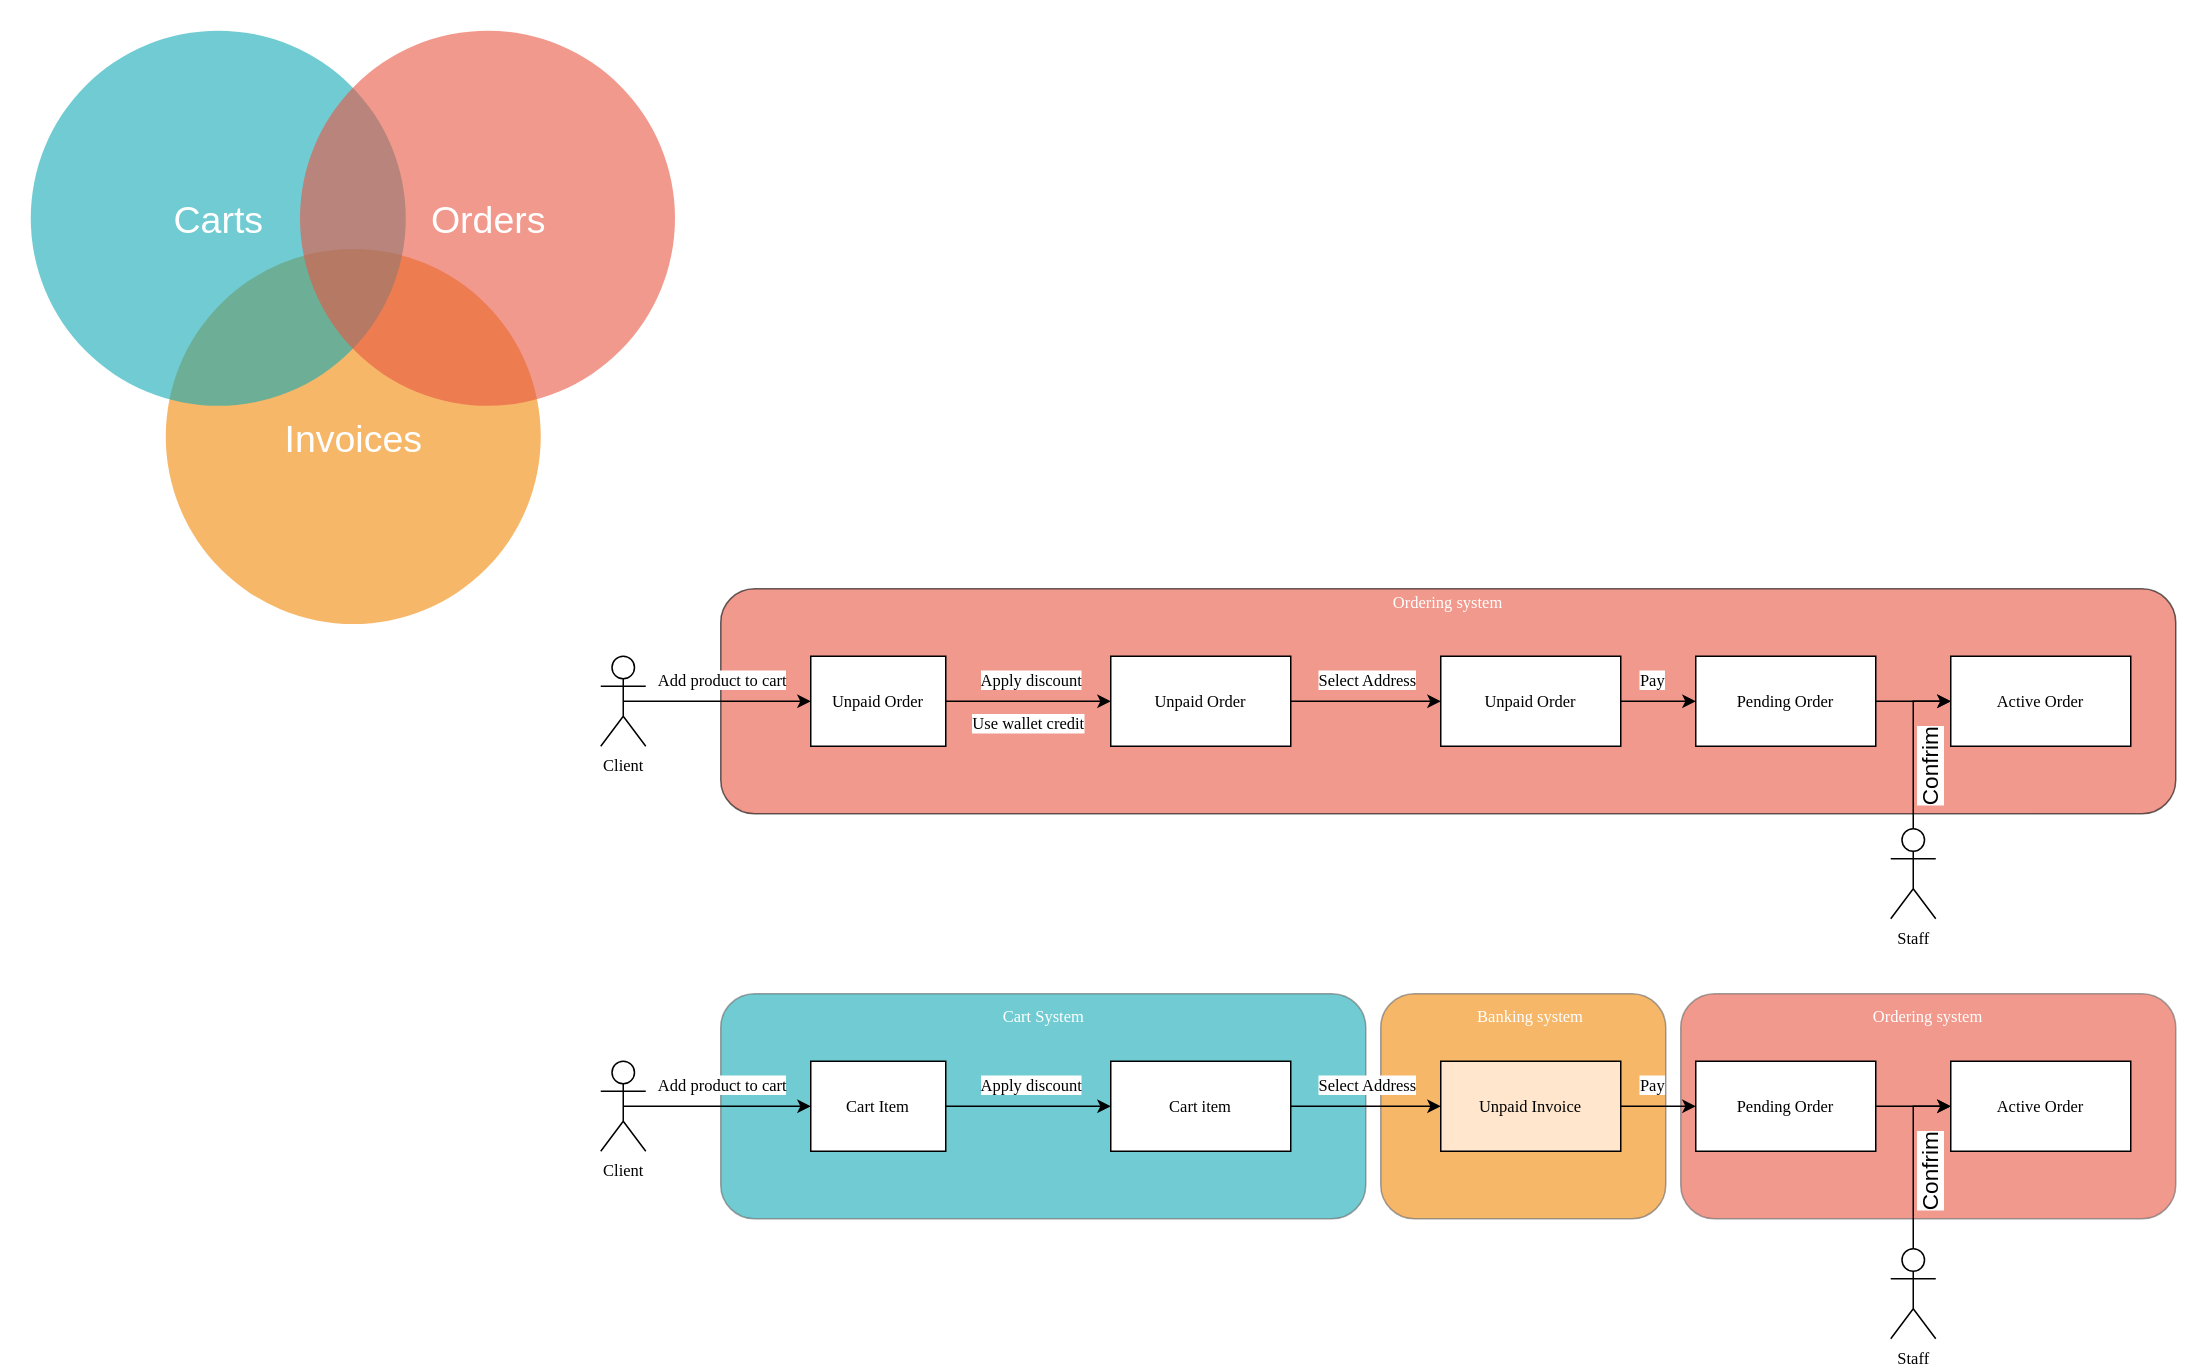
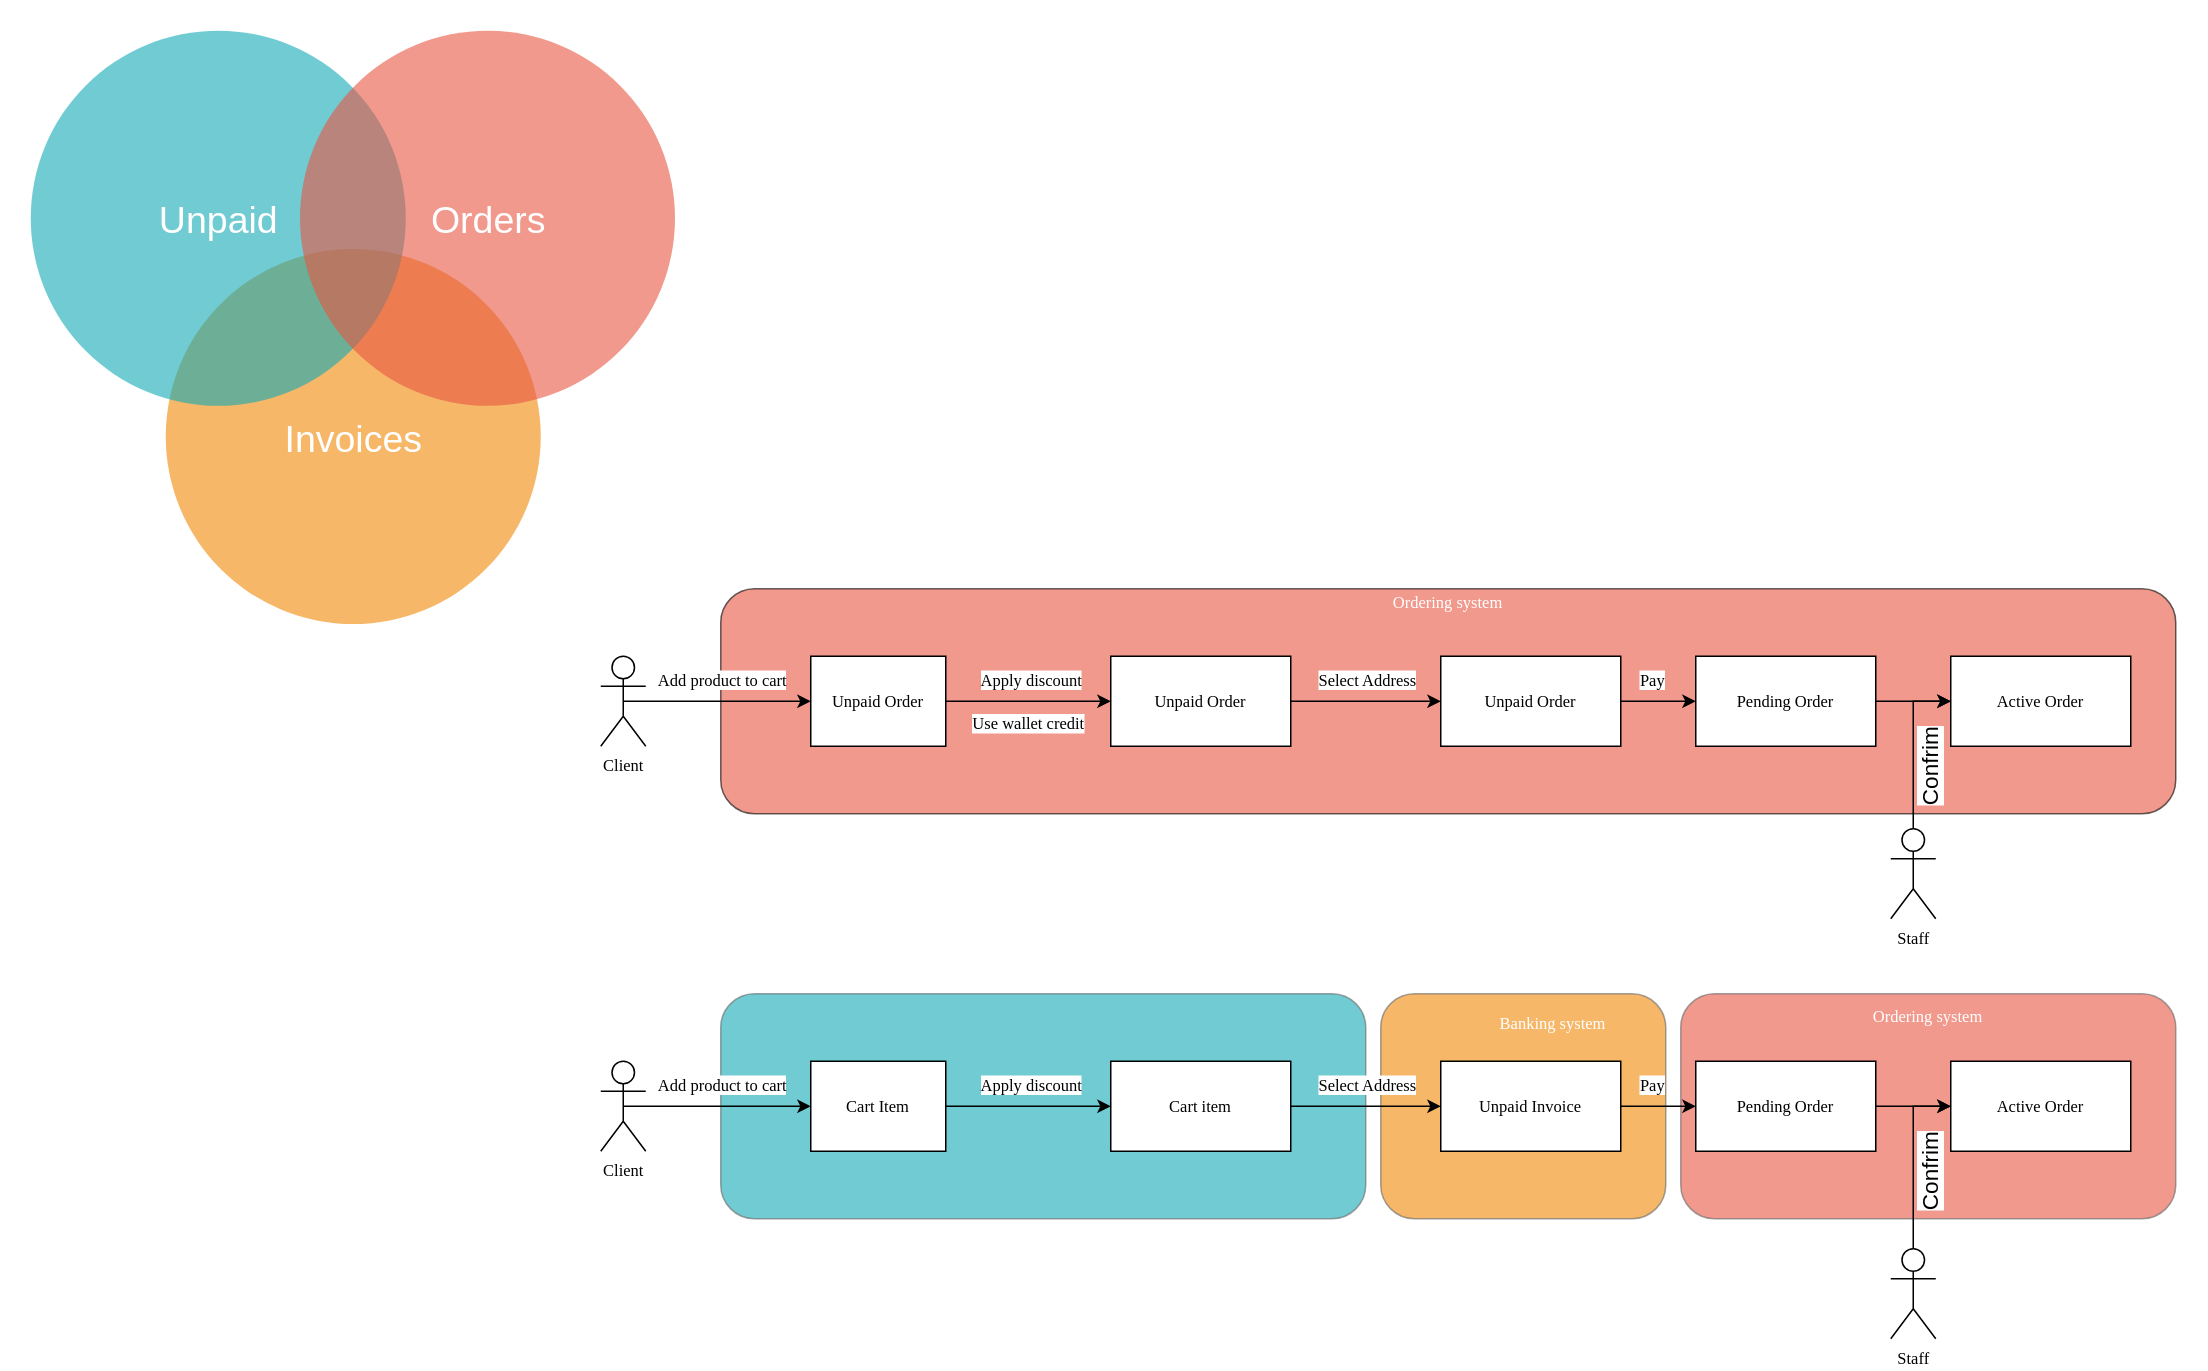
node "Carts": label "Carts" -> "Unpaid"
node "Cart System": removed
node "Banking system": moved (1531, 1016) -> (1553, 1024)
node "Unpaid Invoice": fillcolor #ffe6cc -> #ffffff
